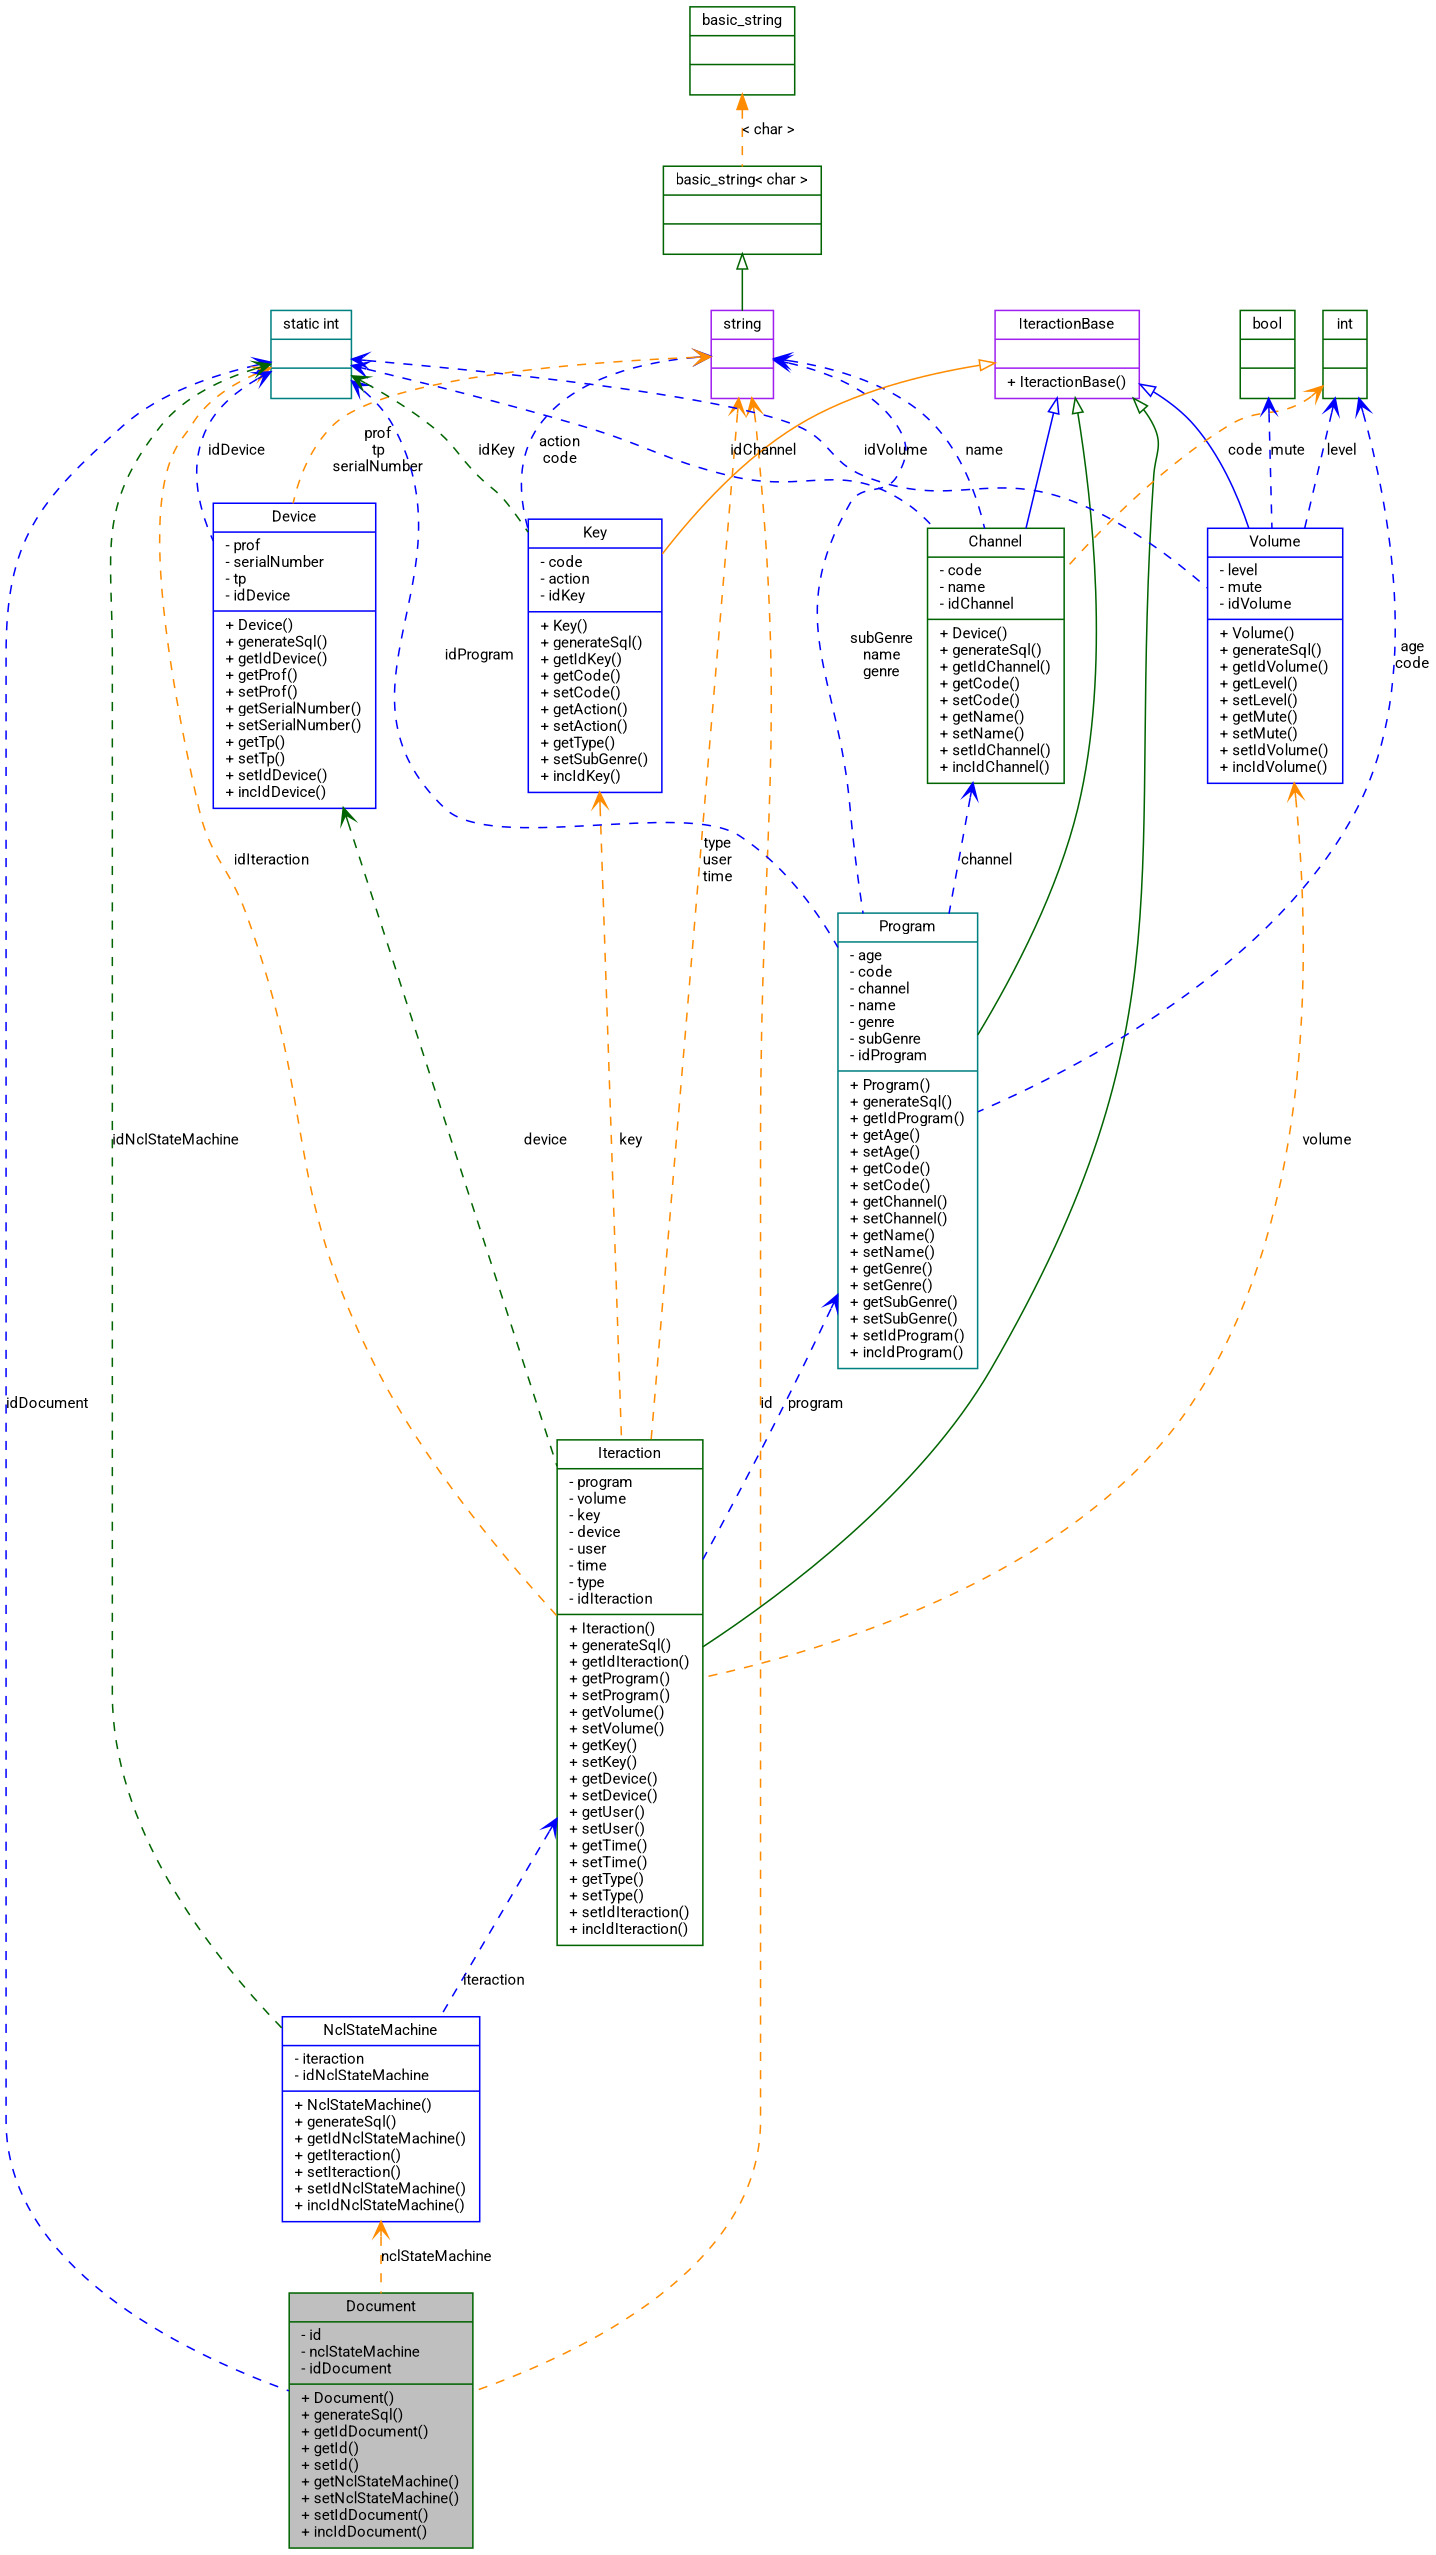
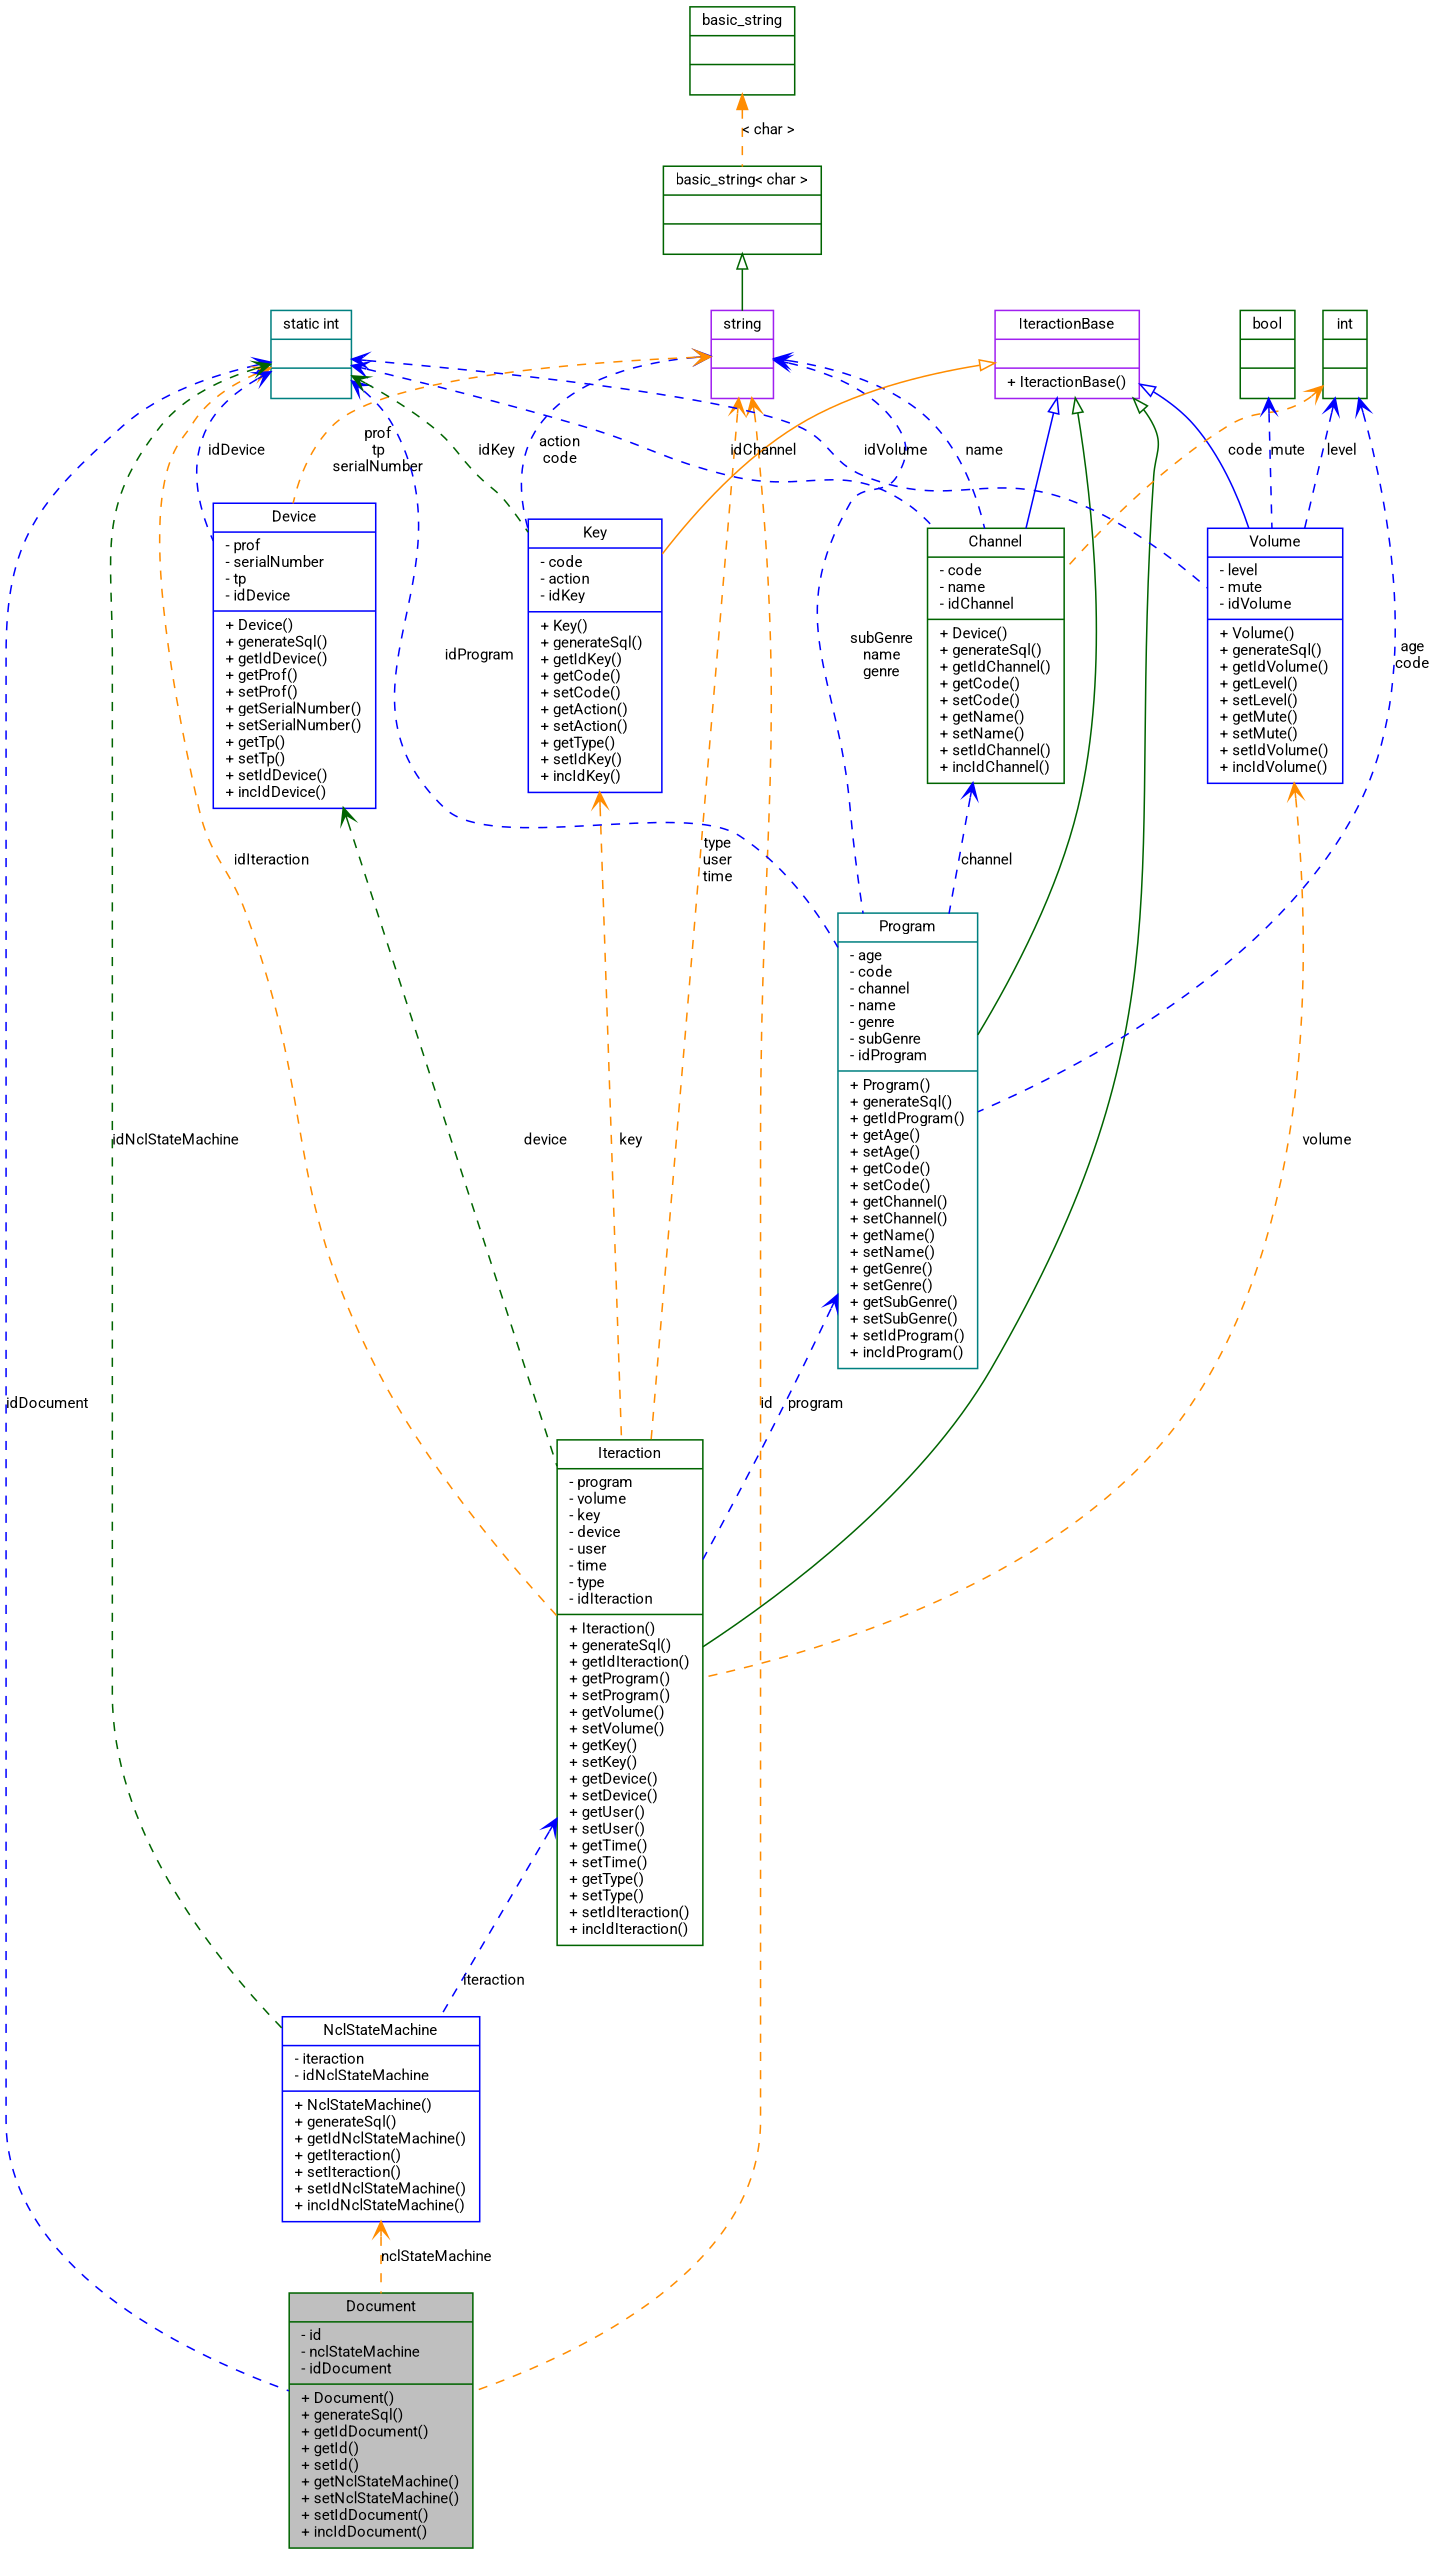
node "Key": text "+ setSubGenre()" -> "+ setIdKey()"
